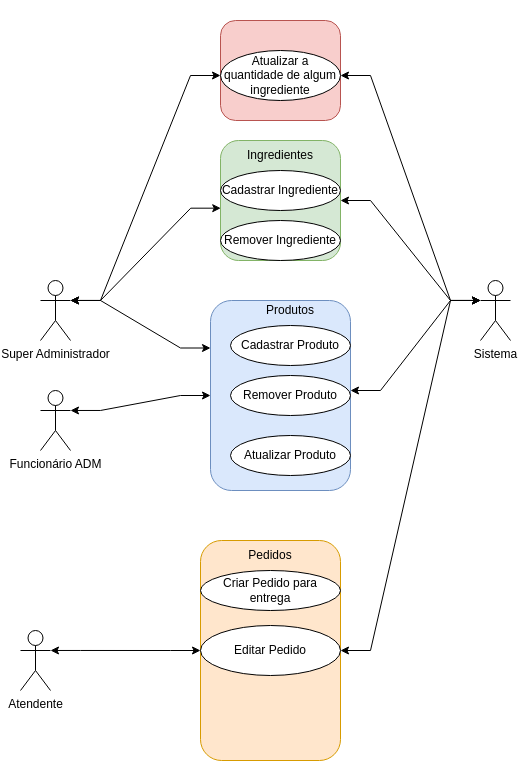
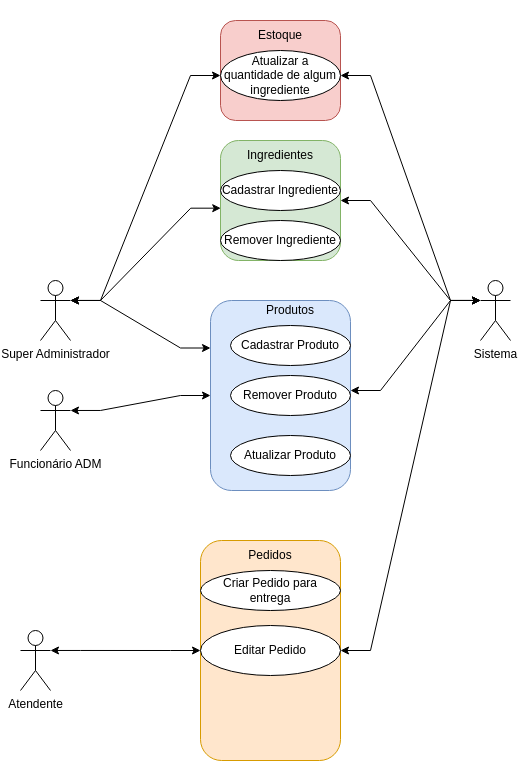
node "Estoque": added
